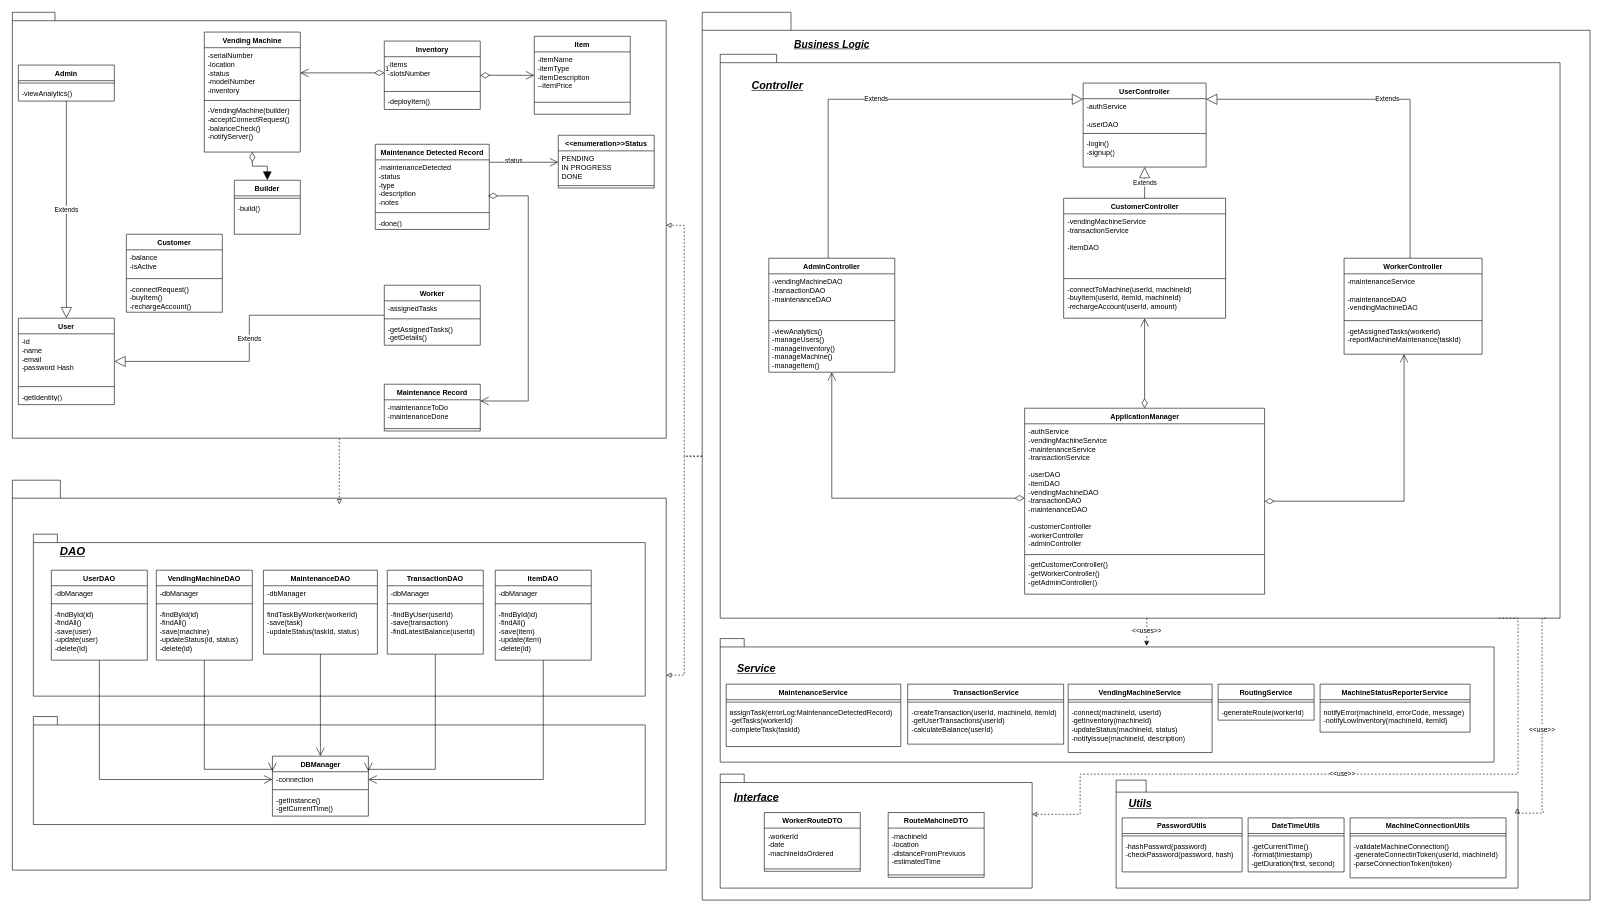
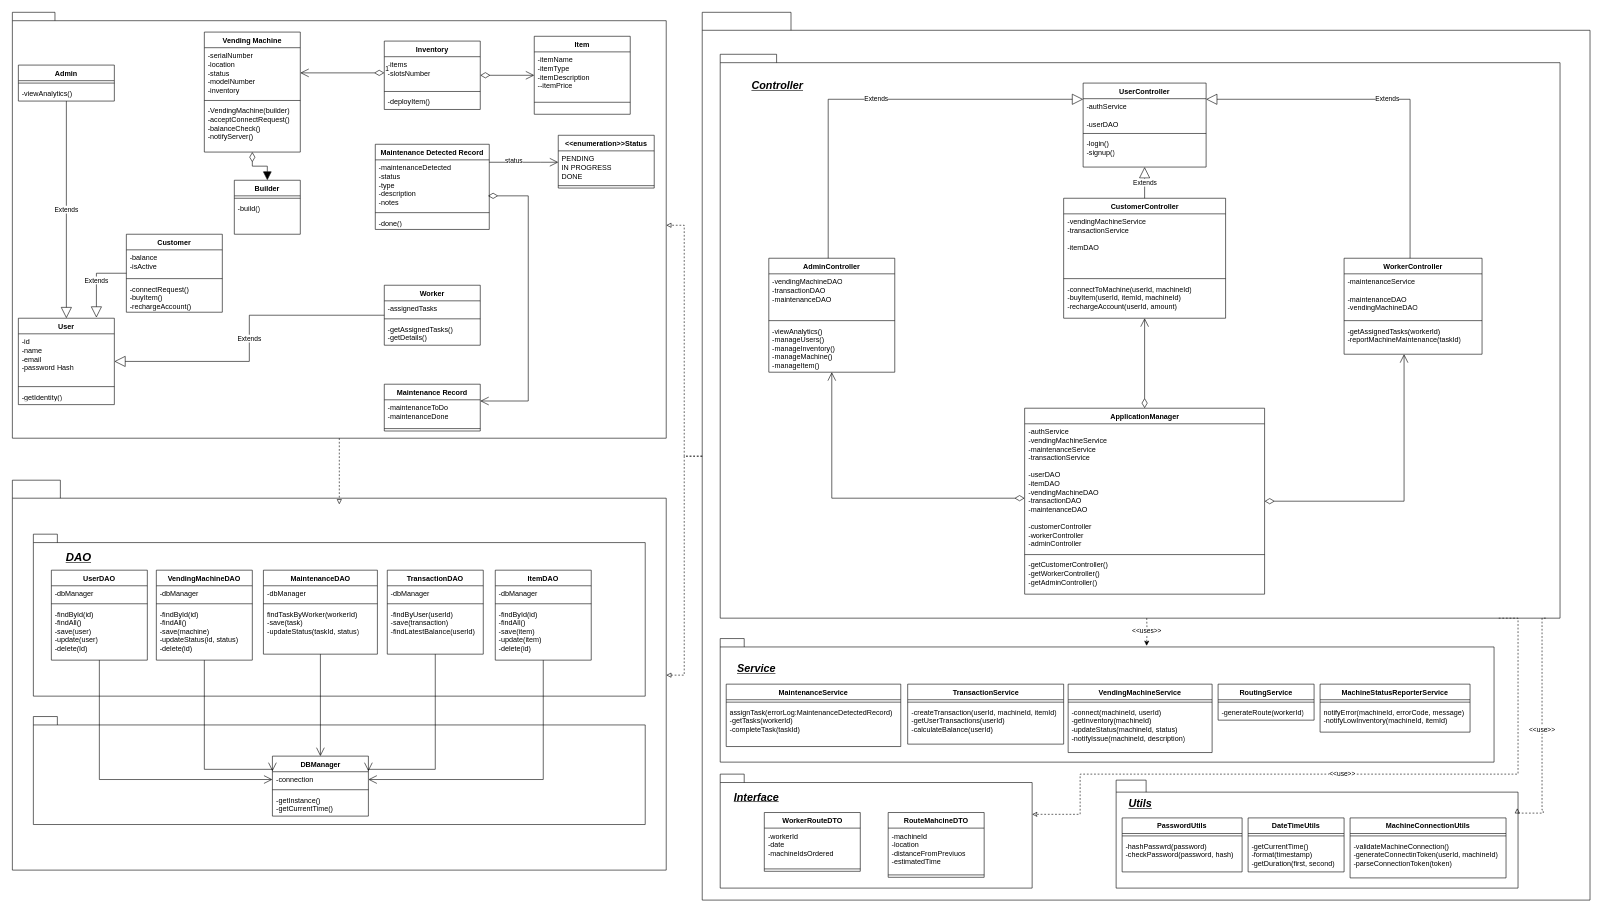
node "Business Logic": removed
edge "Customer" -> "User": added, label "Extends"
node "DAO": moved (72, 552) -> (78, 558)
